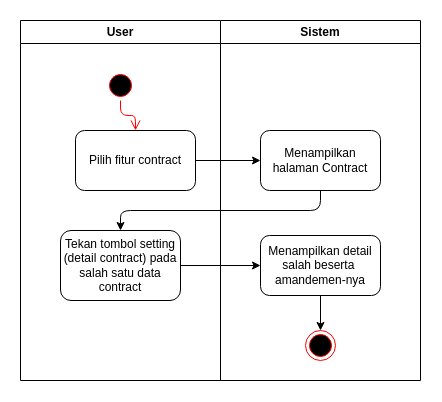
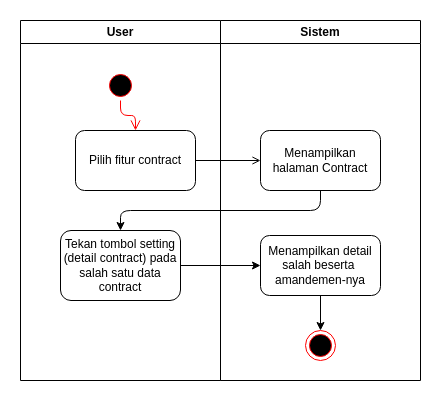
edge "Pilih fitur contract" -> "Menampilkan halaman Contract": arrowhead classic -> open
